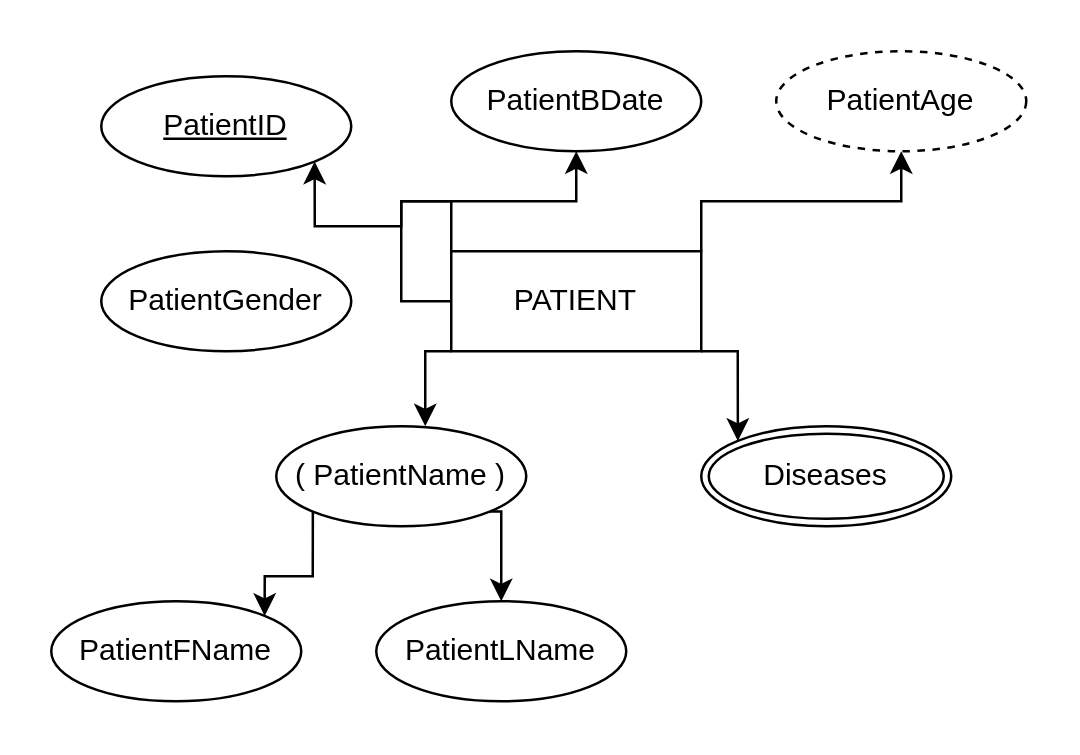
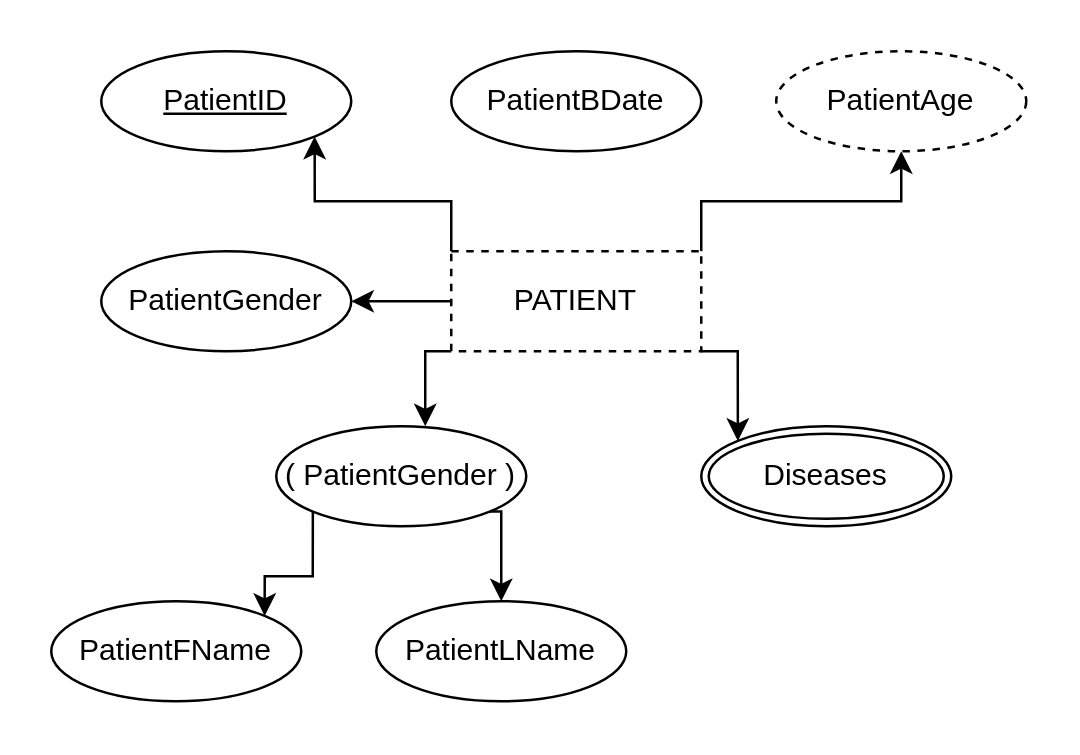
node "PatientID": moved (226, 126) -> (226, 101)
edge "PATIENT" -> "PatientBDate": now "PATIENT" -> "PatientGender"
node "PATIENT": style solid -> dashed
node "( PatientName )": label "( PatientName )" -> "( PatientGender )"
